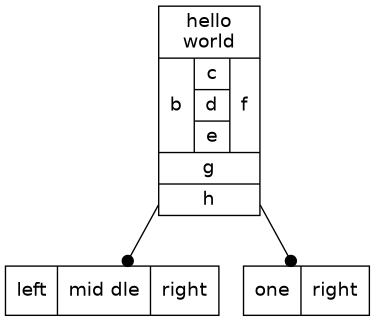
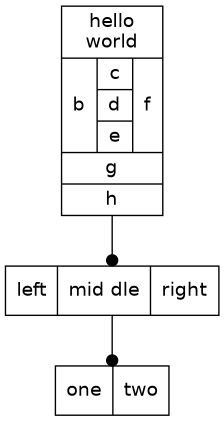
edge "hello" -> "one": now "left" -> "one"
node "one": text "right" -> "two"
